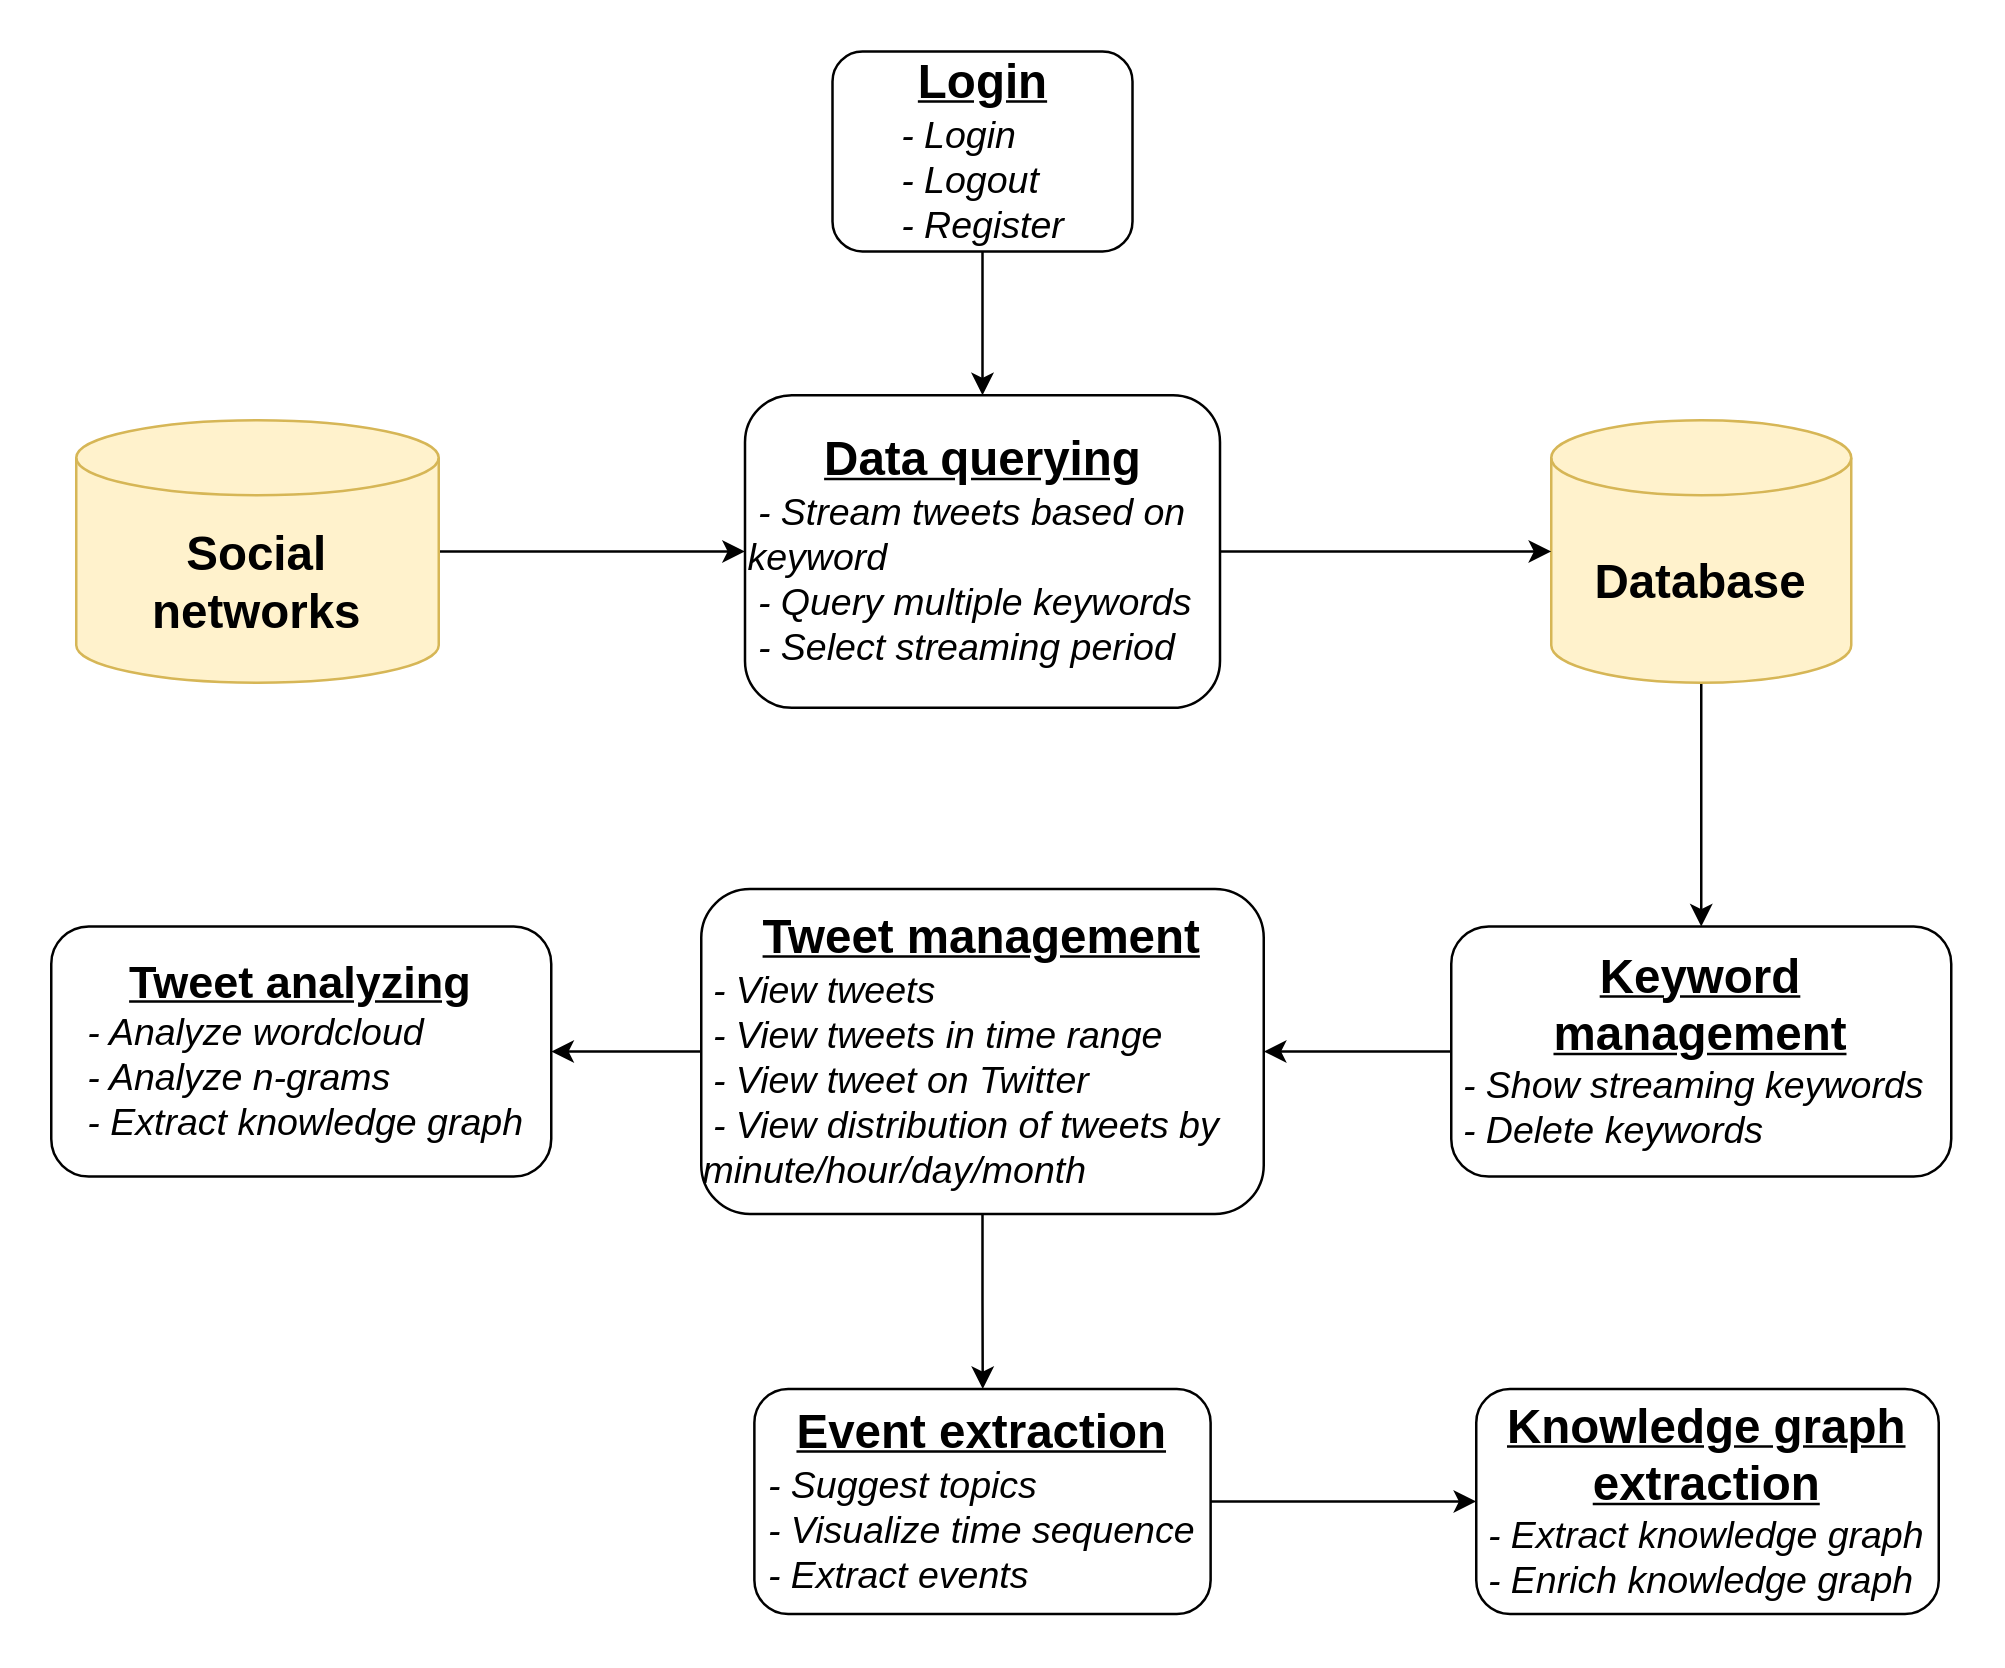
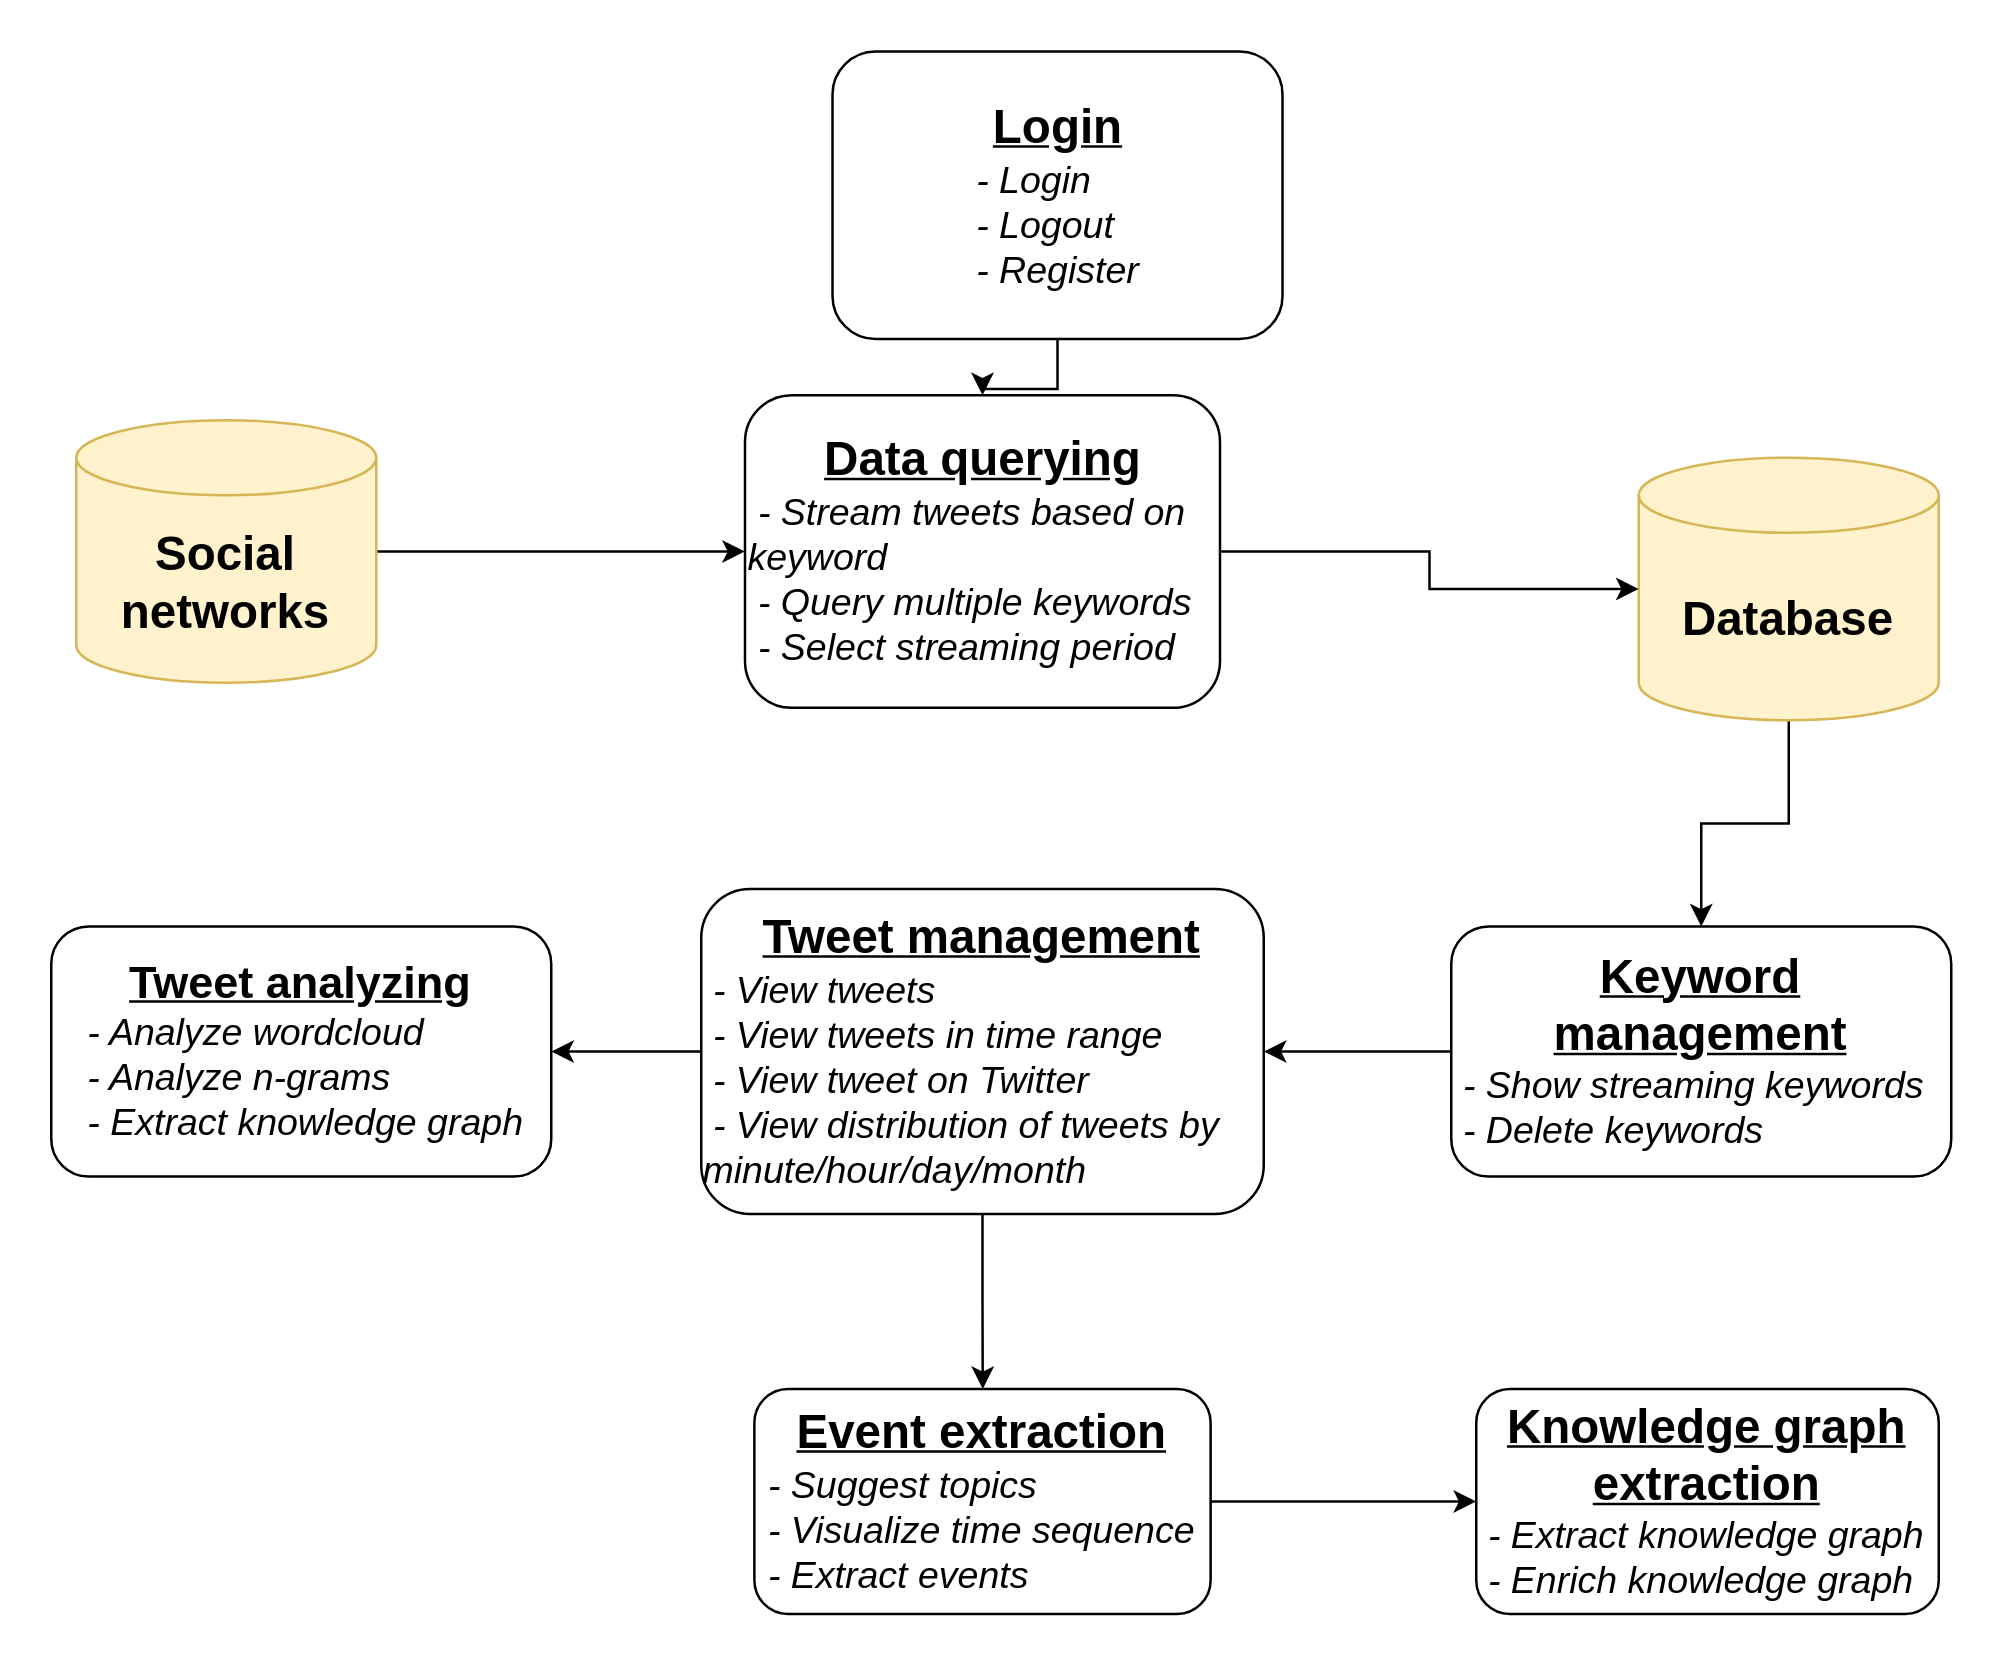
node "Login - Login - Logout - Register": size 300x200 -> 450x288
node "Social networks": size 363x263 -> 300x263
node "Database": moved (1701, 551) -> (1789, 589)
